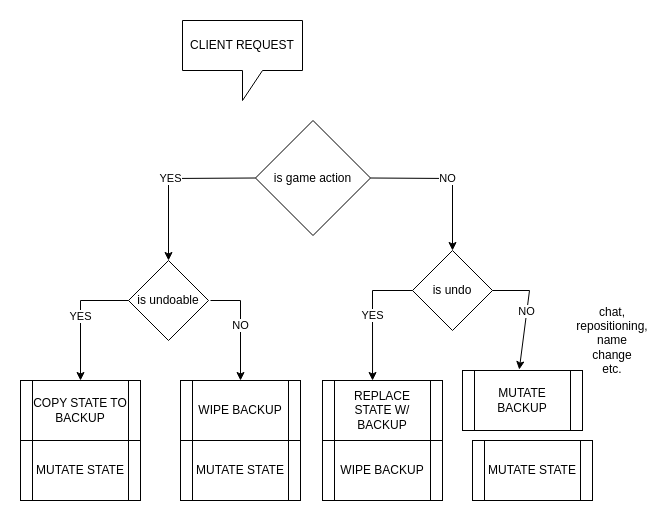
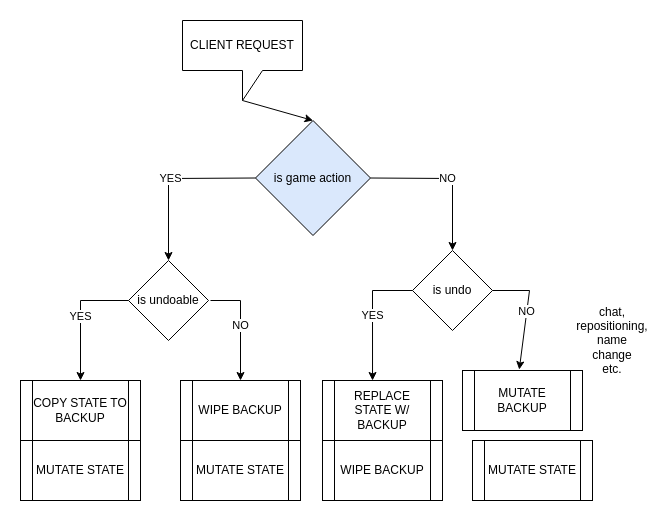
edge "CLIENT REQUEST" -> "is game action": added
node "is game action": fillcolor #ffffff -> #dae8fc
